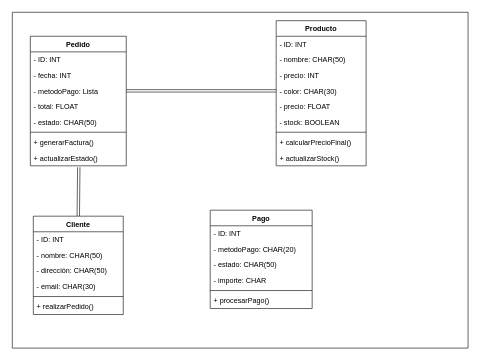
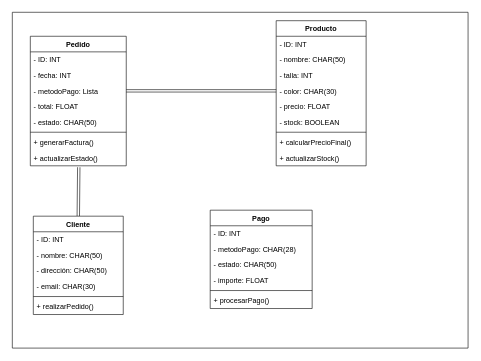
node "- precio: INT": label "- precio: INT" -> "- talla: INT"
node "- metodoPago: CHAR(20)": label "- metodoPago: CHAR(20)" -> "- metodoPago: CHAR(28)"
node "- importe: CHAR": label "- importe: CHAR" -> "- importe: FLOAT"
